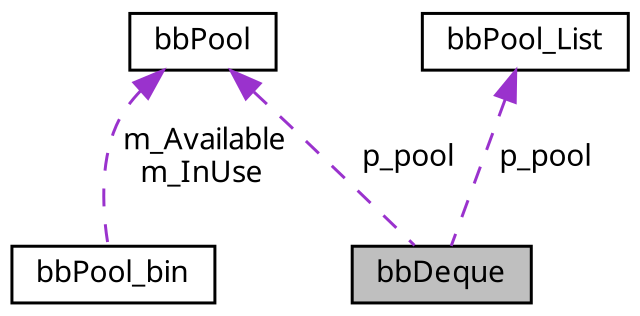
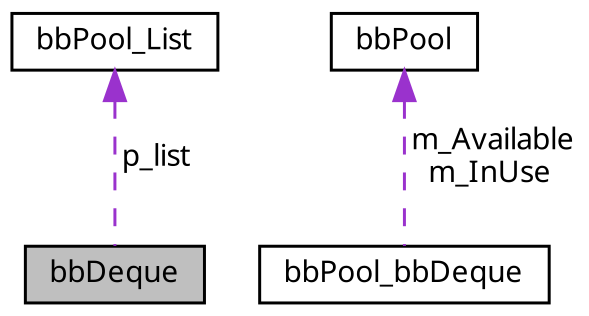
edge "bbDeque" -> "bbPool_List": label " p_pool" -> " p_list"
edge "bbDeque" -> "bbPool": removed, label "p_pool"
node "bbPool_bin": label "bbPool_bin" -> "bbPool_bbDeque"
